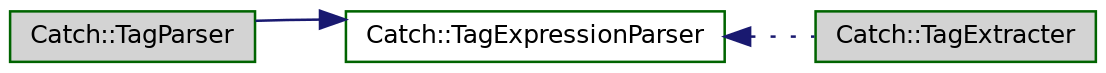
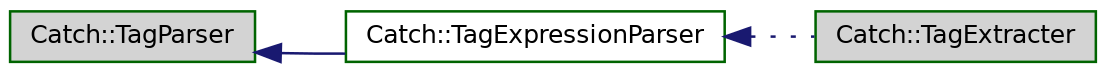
edge "Catch::TagParser" -> "Catch::TagExpressionParser": reversed
